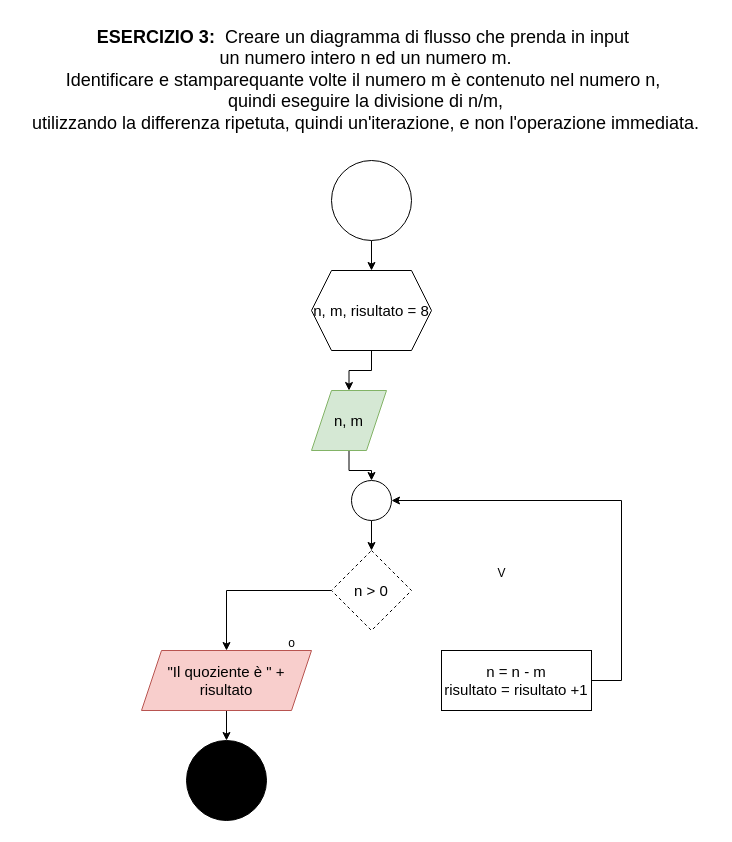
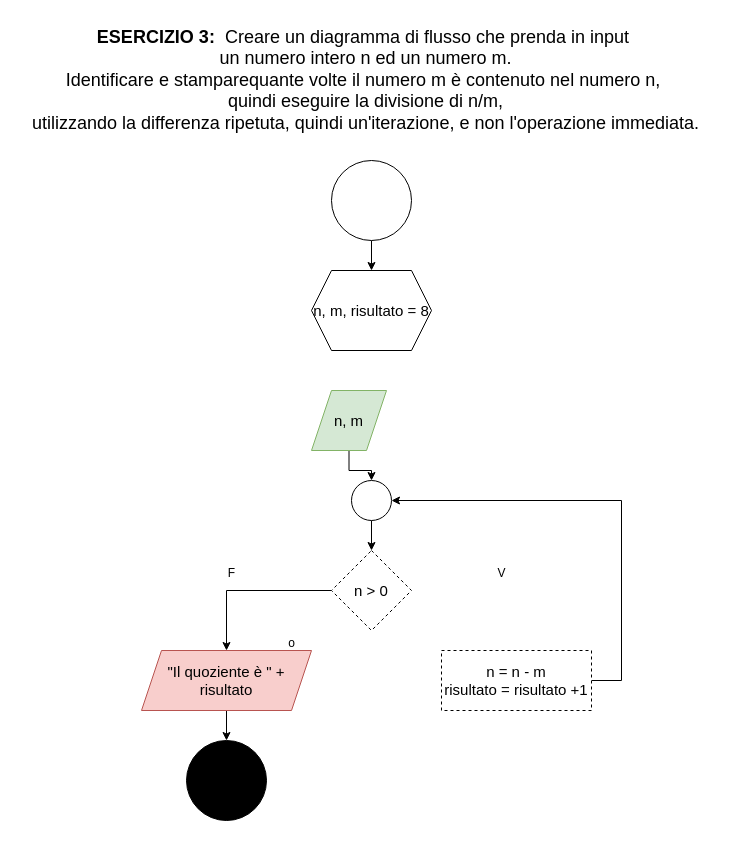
edge "n, m, risultato = 8" -> "n, m": removed
node "F": added
node "n = n - m risultato = risultato +1": style solid -> dashed
